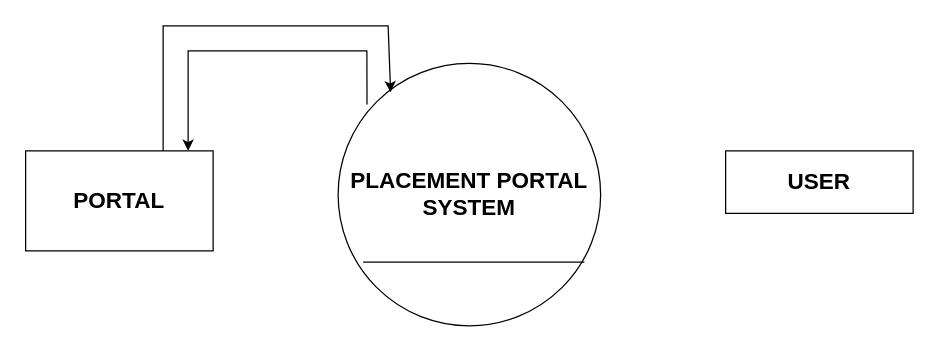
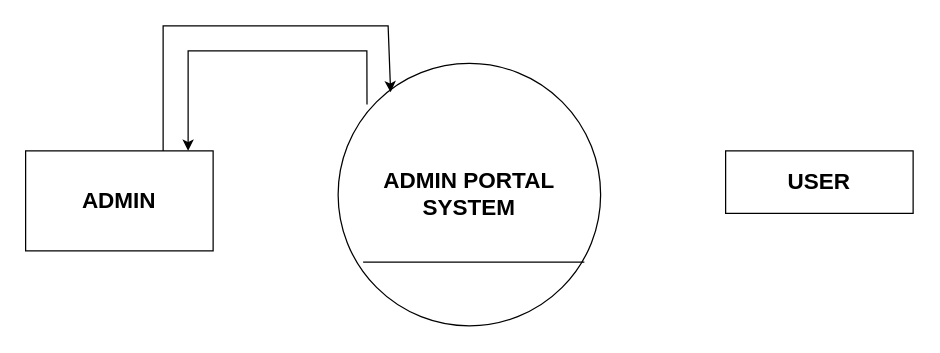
node "PLACEMENT PORTAL SYSTEM": label "PLACEMENT PORTAL SYSTEM" -> "ADMIN PORTAL SYSTEM"
node "PORTAL": label "PORTAL" -> "ADMIN"
